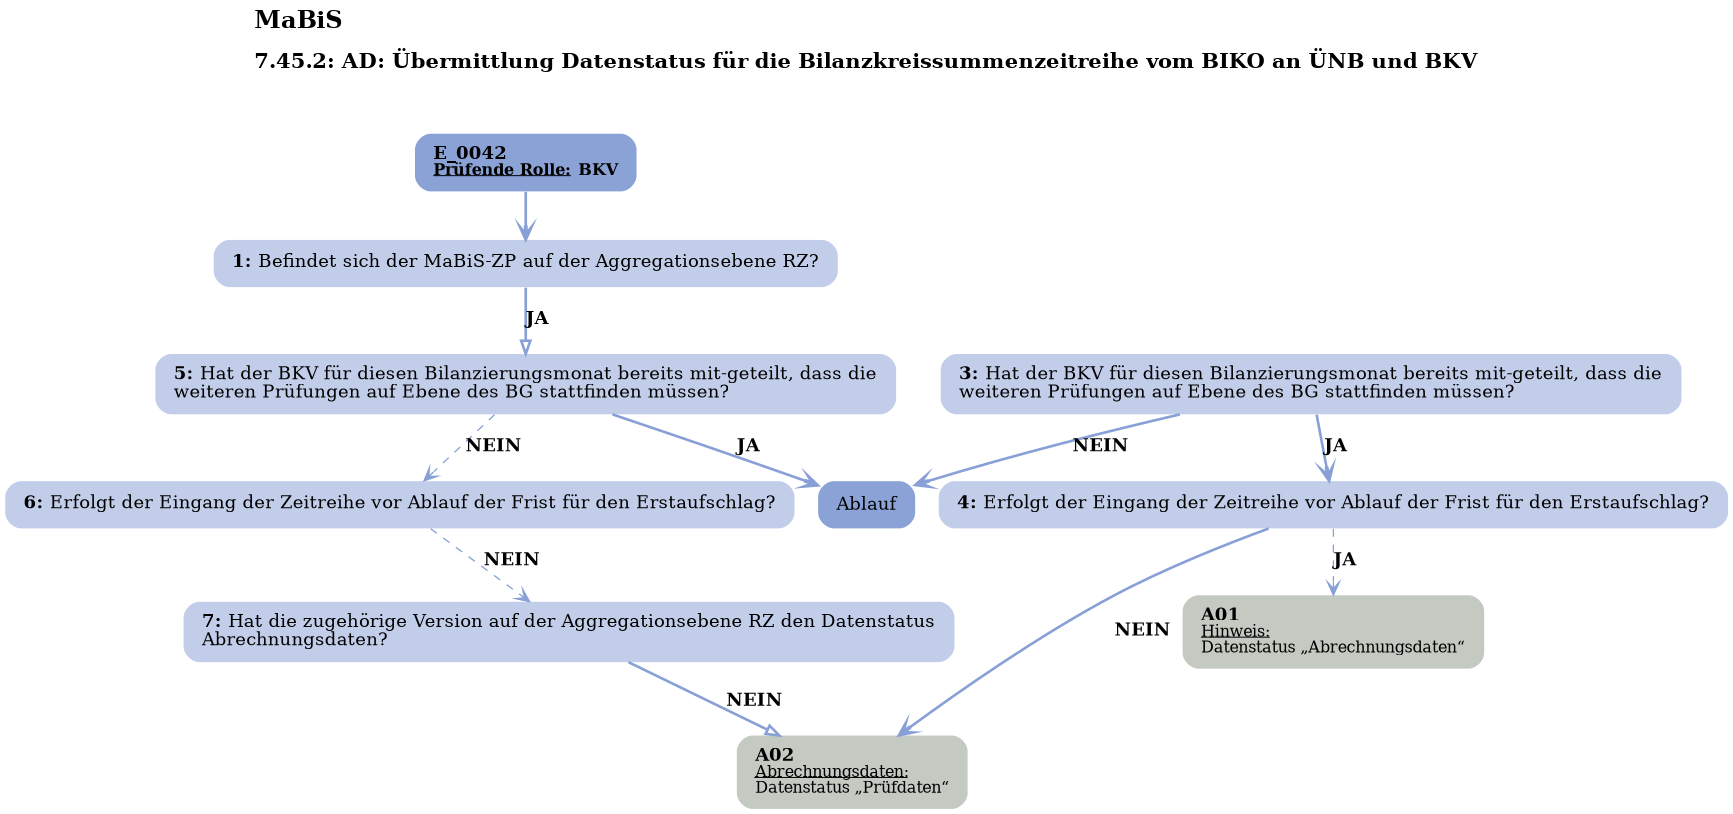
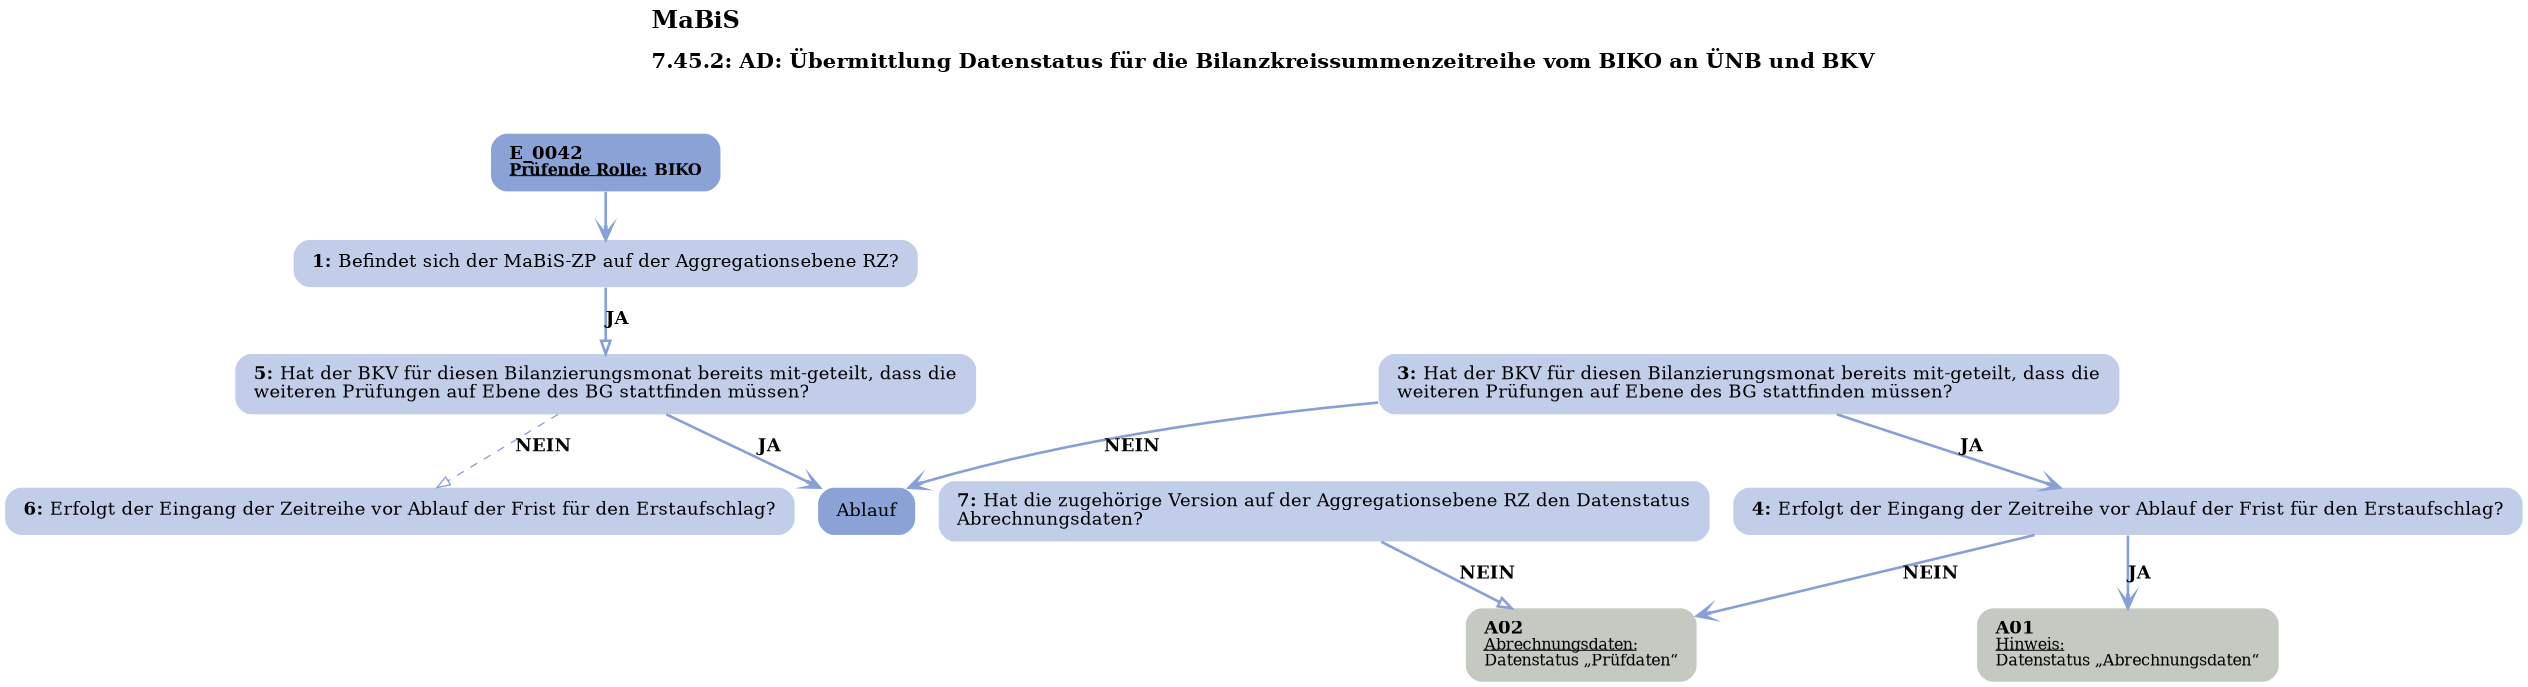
node "E_0042": text "BKV" -> "BIKO"
edge "5:" -> "6:": arrowhead vee -> onormal
edge "4:" -> "A01": style dashed -> bold
edge "6:" -> "7:": removed, label "NEIN"
